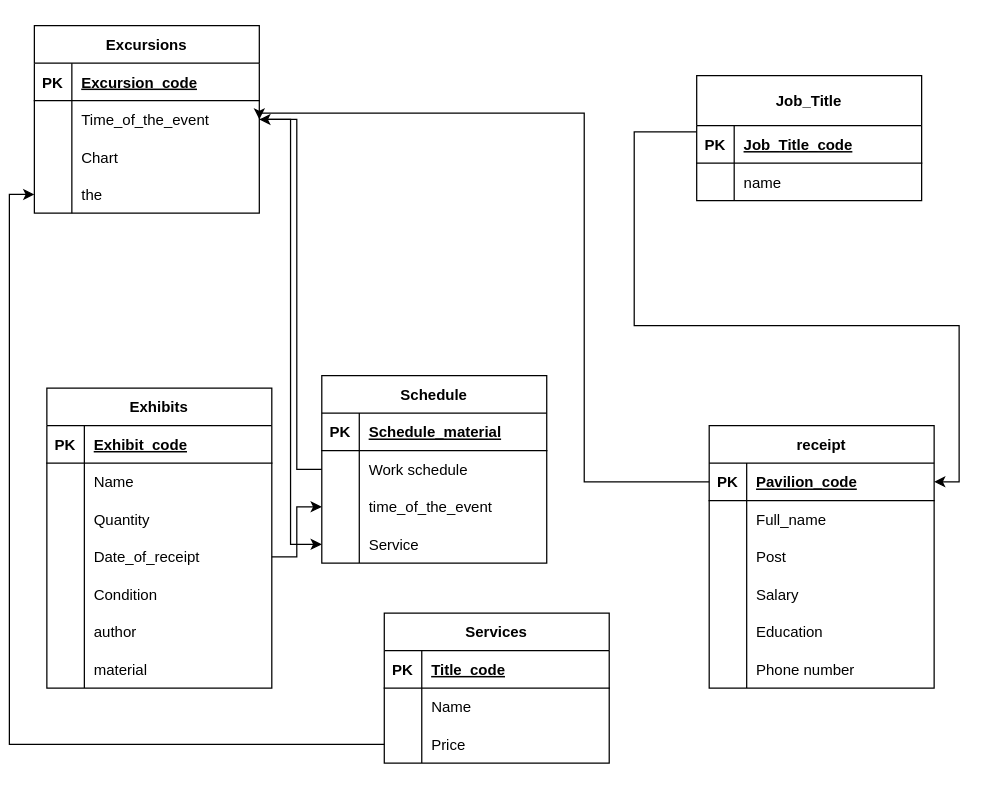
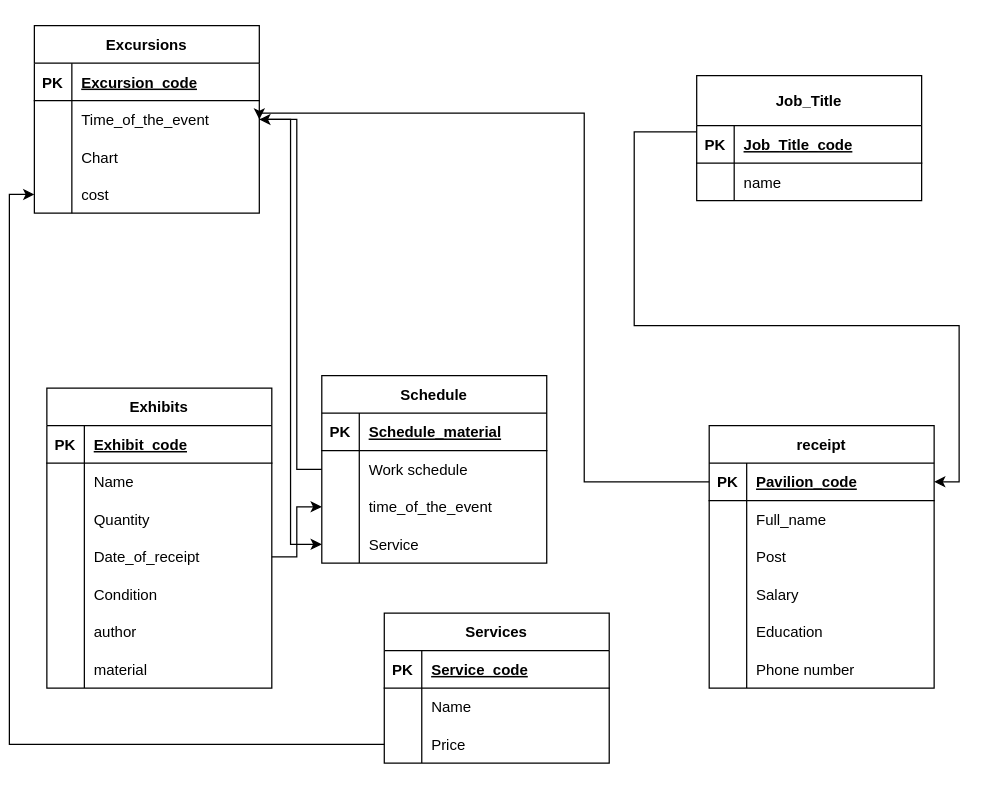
node "the": label "the" -> "cost"
node "Title_code": label "Title_code" -> "Service_code"
